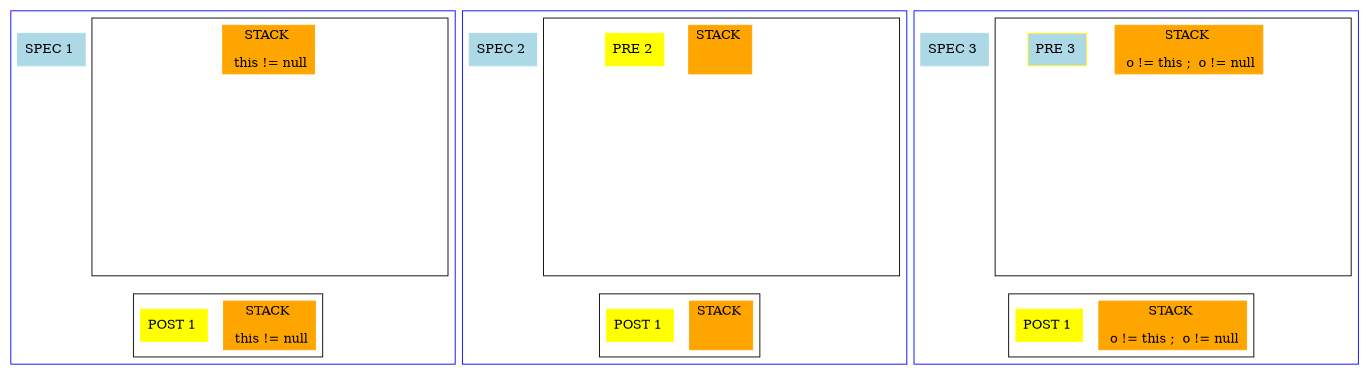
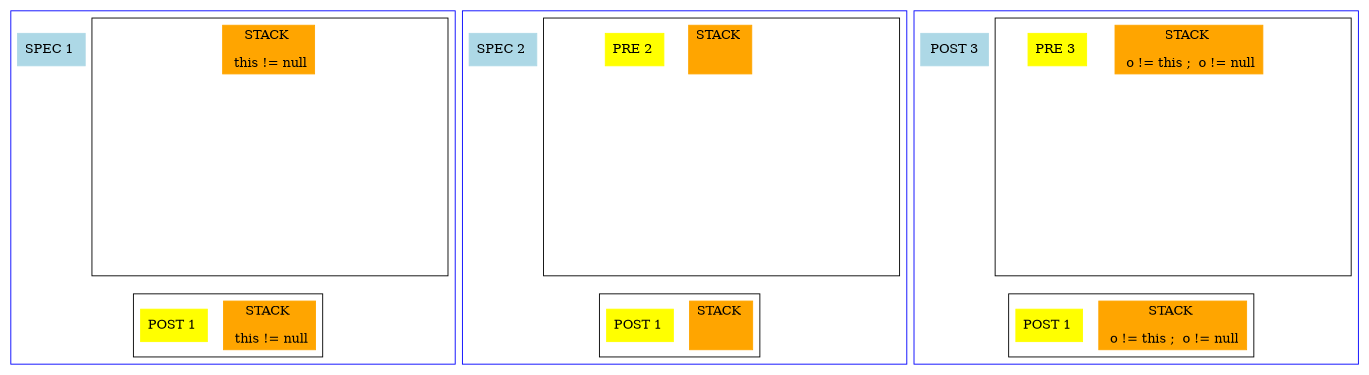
node "SPEC 3": label "SPEC 3" -> "POST 3"
node "PRE 3": fillcolor lightblue -> yellow
